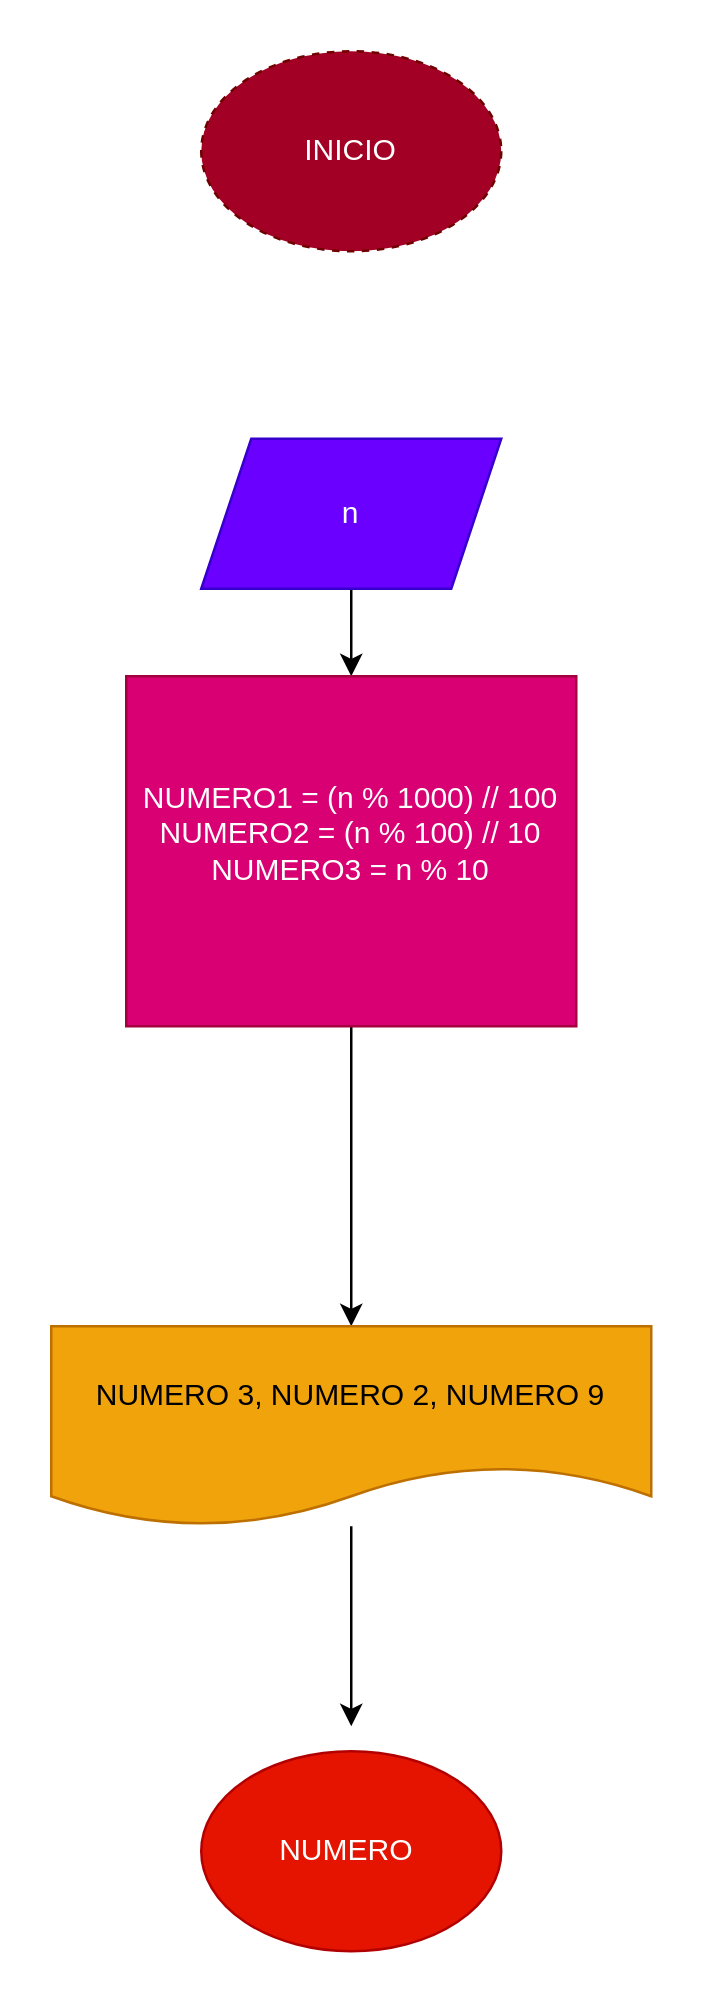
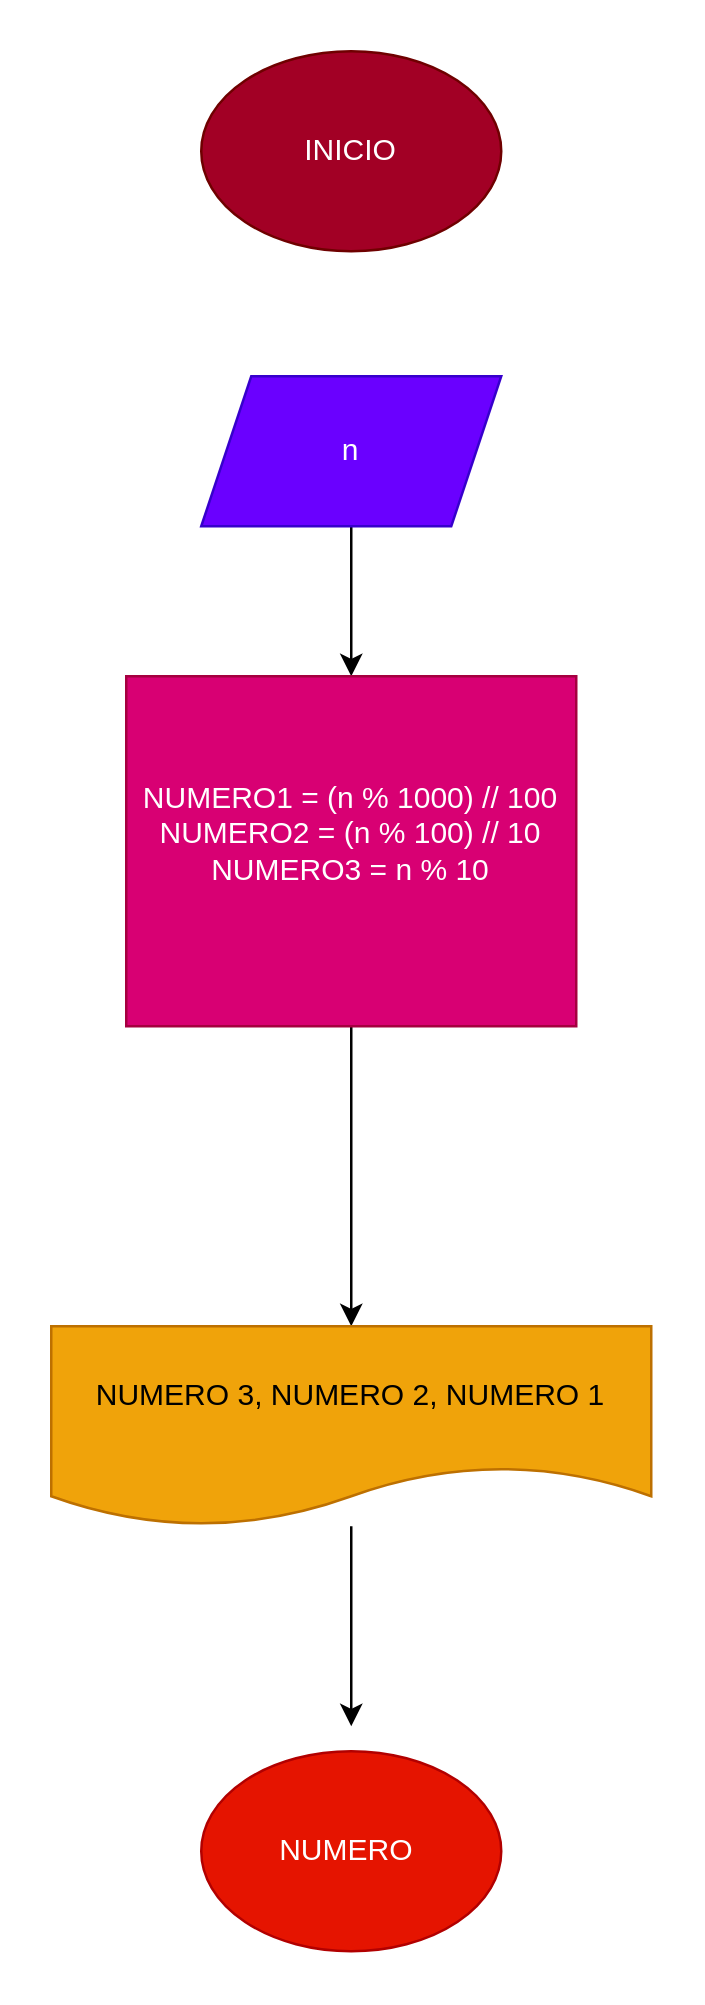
node "INICIO": style dashed -> solid
node "n": moved (351, 514) -> (351, 451)
node "NUMERO 3, NUMERO 2, NUMERO 9": label "NUMERO 3, NUMERO 2, NUMERO 9" -> "NUMERO 3, NUMERO 2, NUMERO 1"
